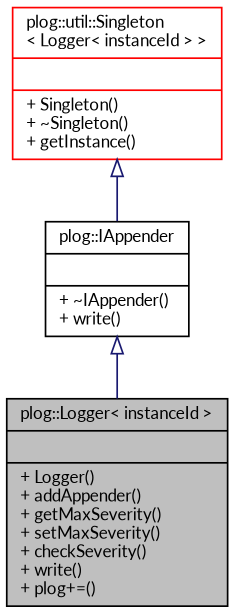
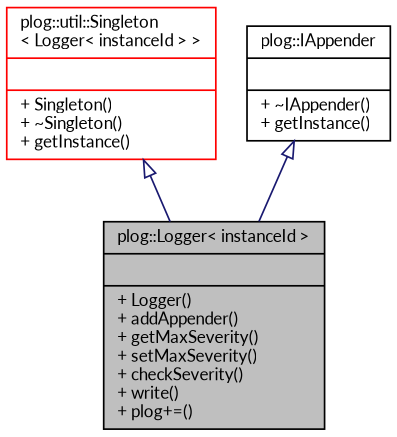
edge "plog::IAppender" -> "plog::util::Singleton": now "plog::Logger< instanceId >" -> "plog::util::Singleton"
node "plog::IAppender": text "+ write()" -> "+ getInstance()"
